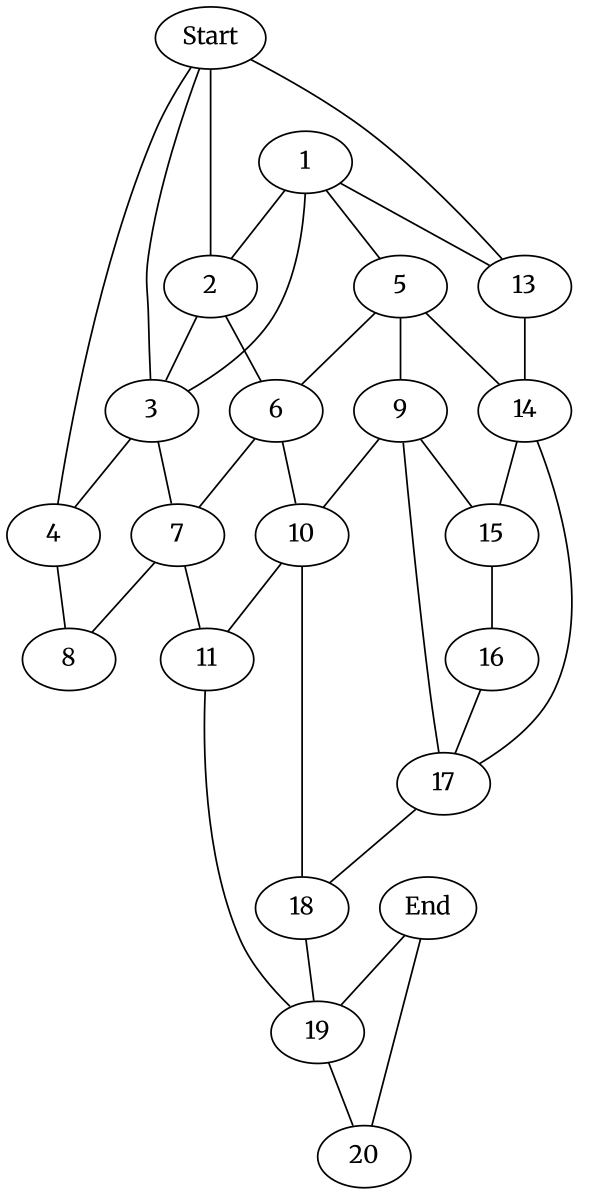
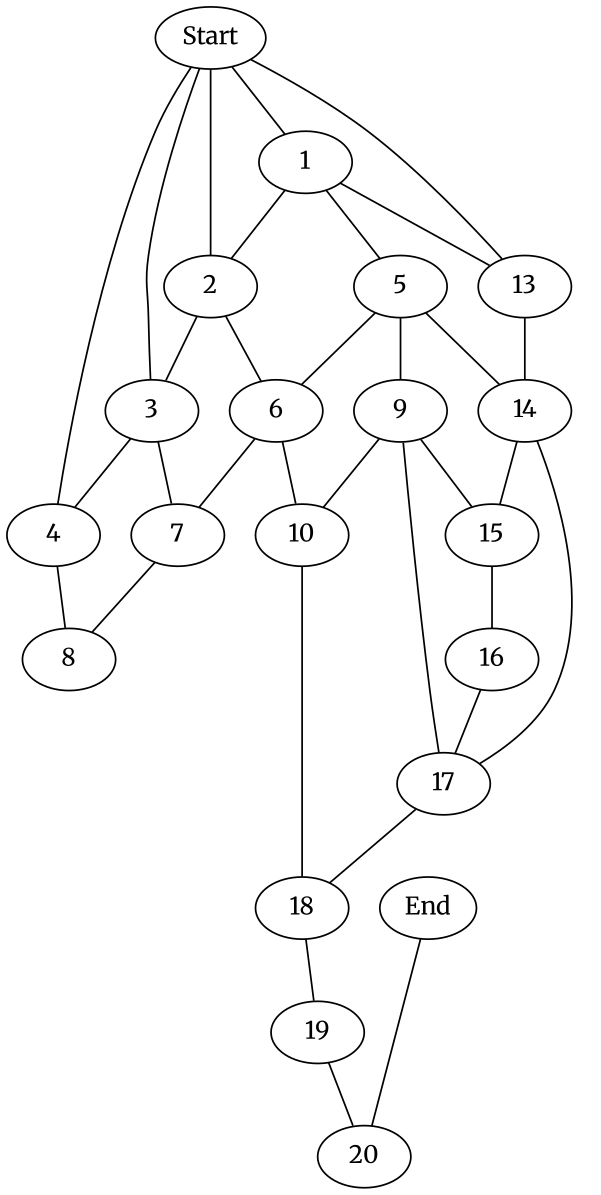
edge "1" -- "3": now "1" -- "Start"
node "11": removed
edge "End" -- "19": removed
